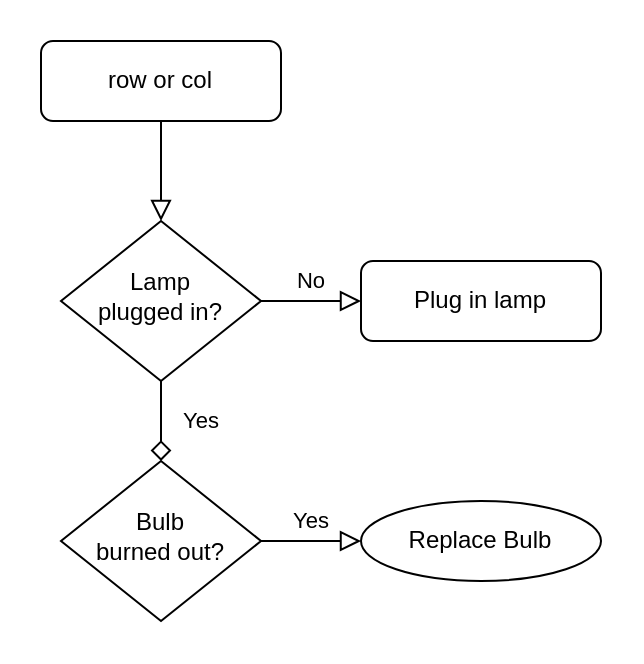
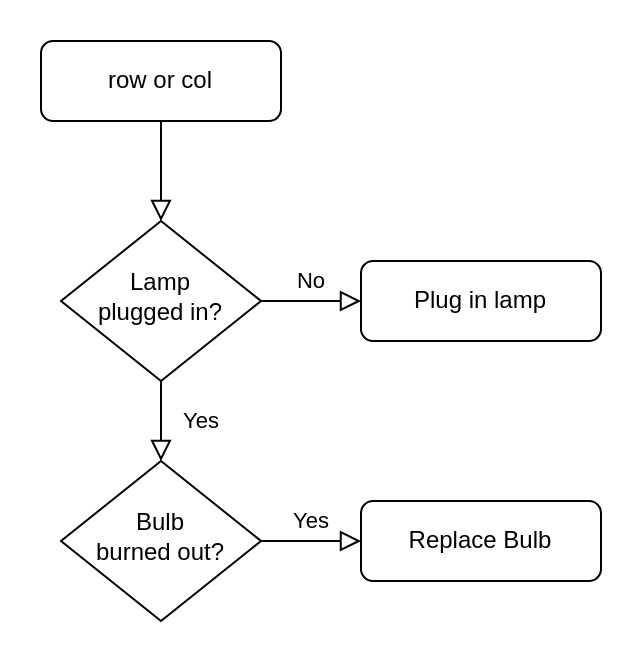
edge "Lamp plugged in?" -> "Bulb burned out?": arrowhead diamond -> block
node "Replace Bulb": shape ellipse -> rounded rectangle
